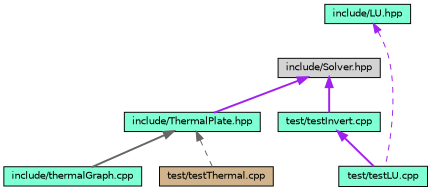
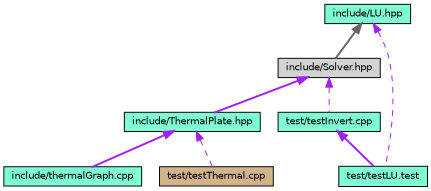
edge "include/Solver.hpp" -> "include/LU.hpp": added
edge "test/testInvert.cpp" -> "include/Solver.hpp": style bold -> dashed
edge "include/thermalGraph.cpp" -> "include/ThermalPlate.hpp": color gray40 -> purple
edge "test/testThermal.cpp" -> "include/ThermalPlate.hpp": color gray40 -> purple
node "test/testLU.cpp": label "test/testLU.cpp" -> "test/testLU.test"
